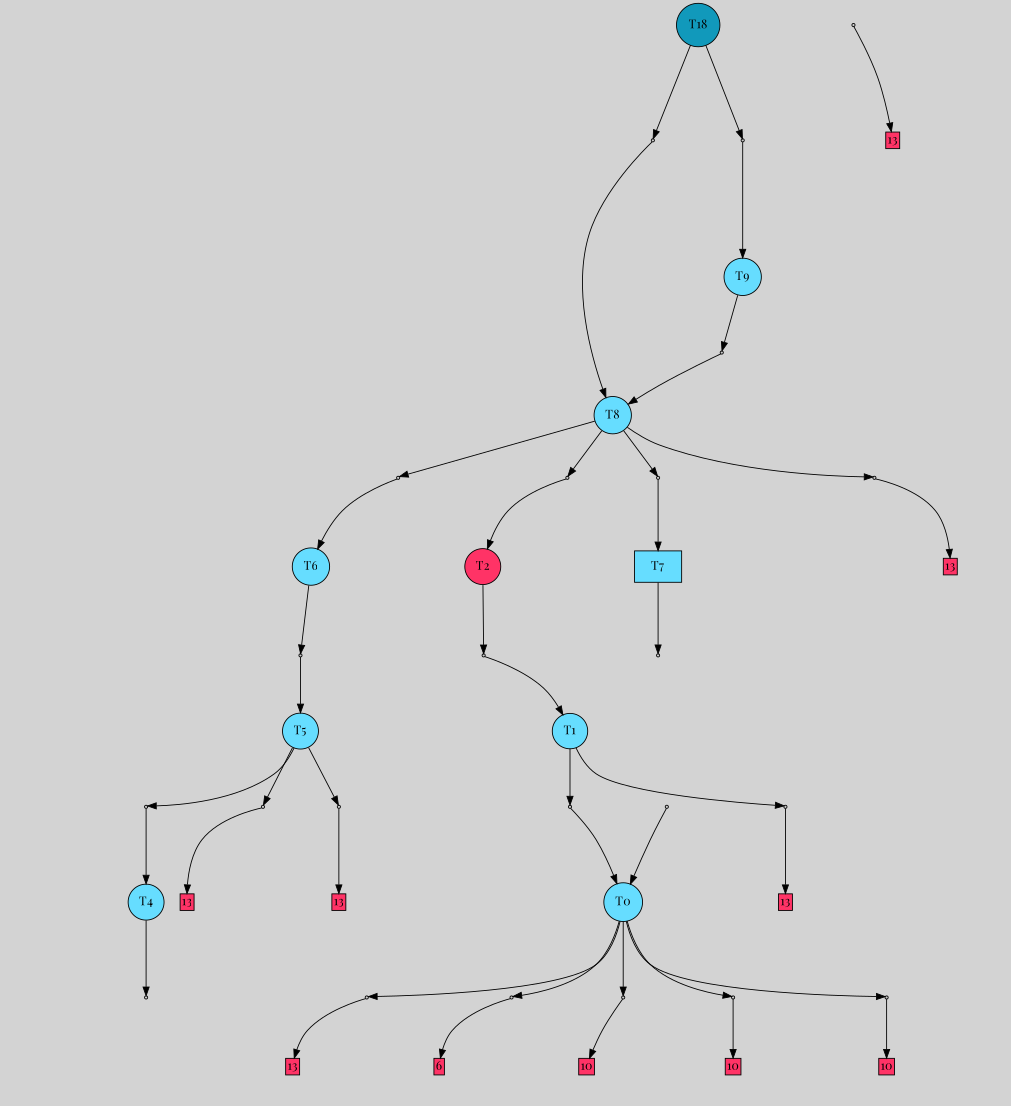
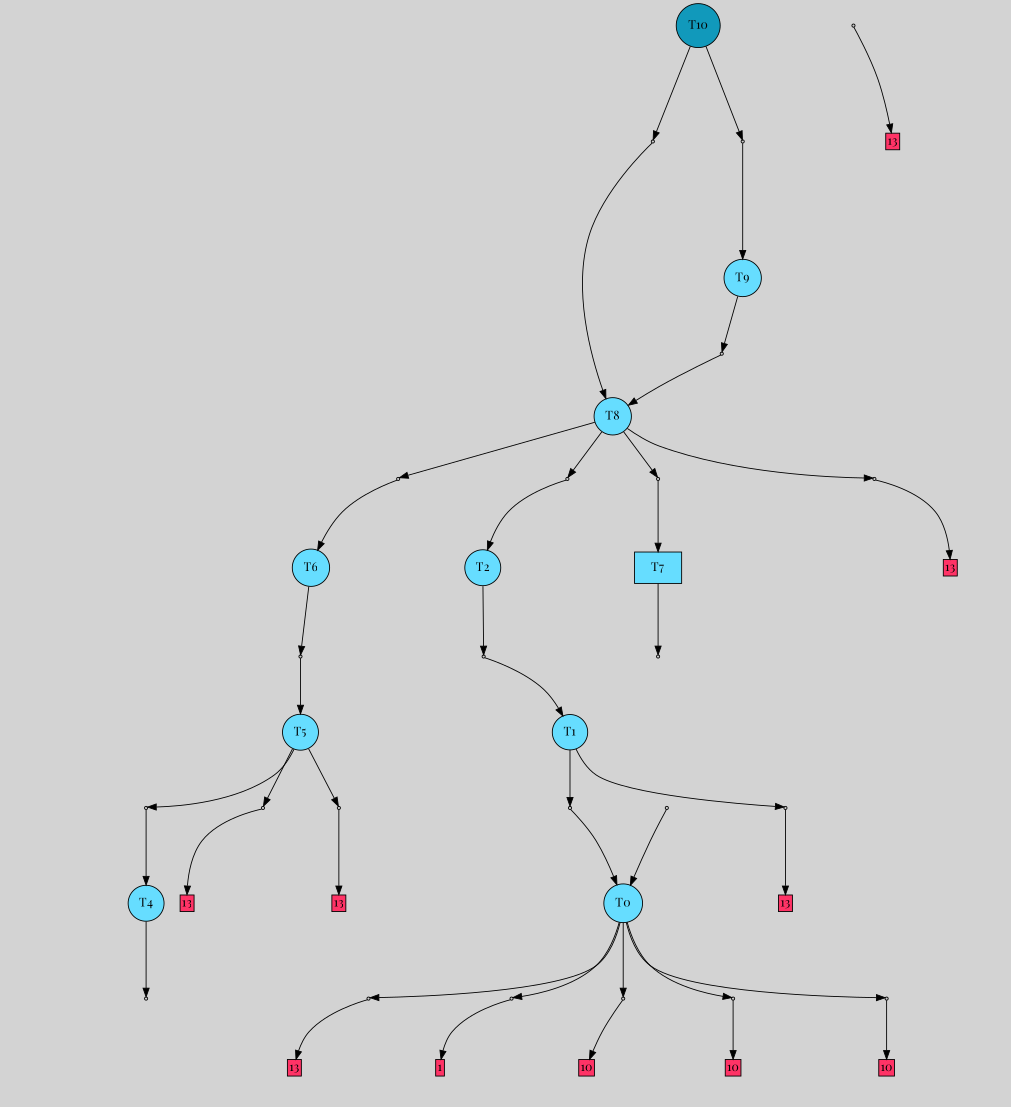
node "T18": label "T18" -> "T10"
node "T2": fillcolor #ff3366 -> #66ddff
node "6": label "6" -> "1"
